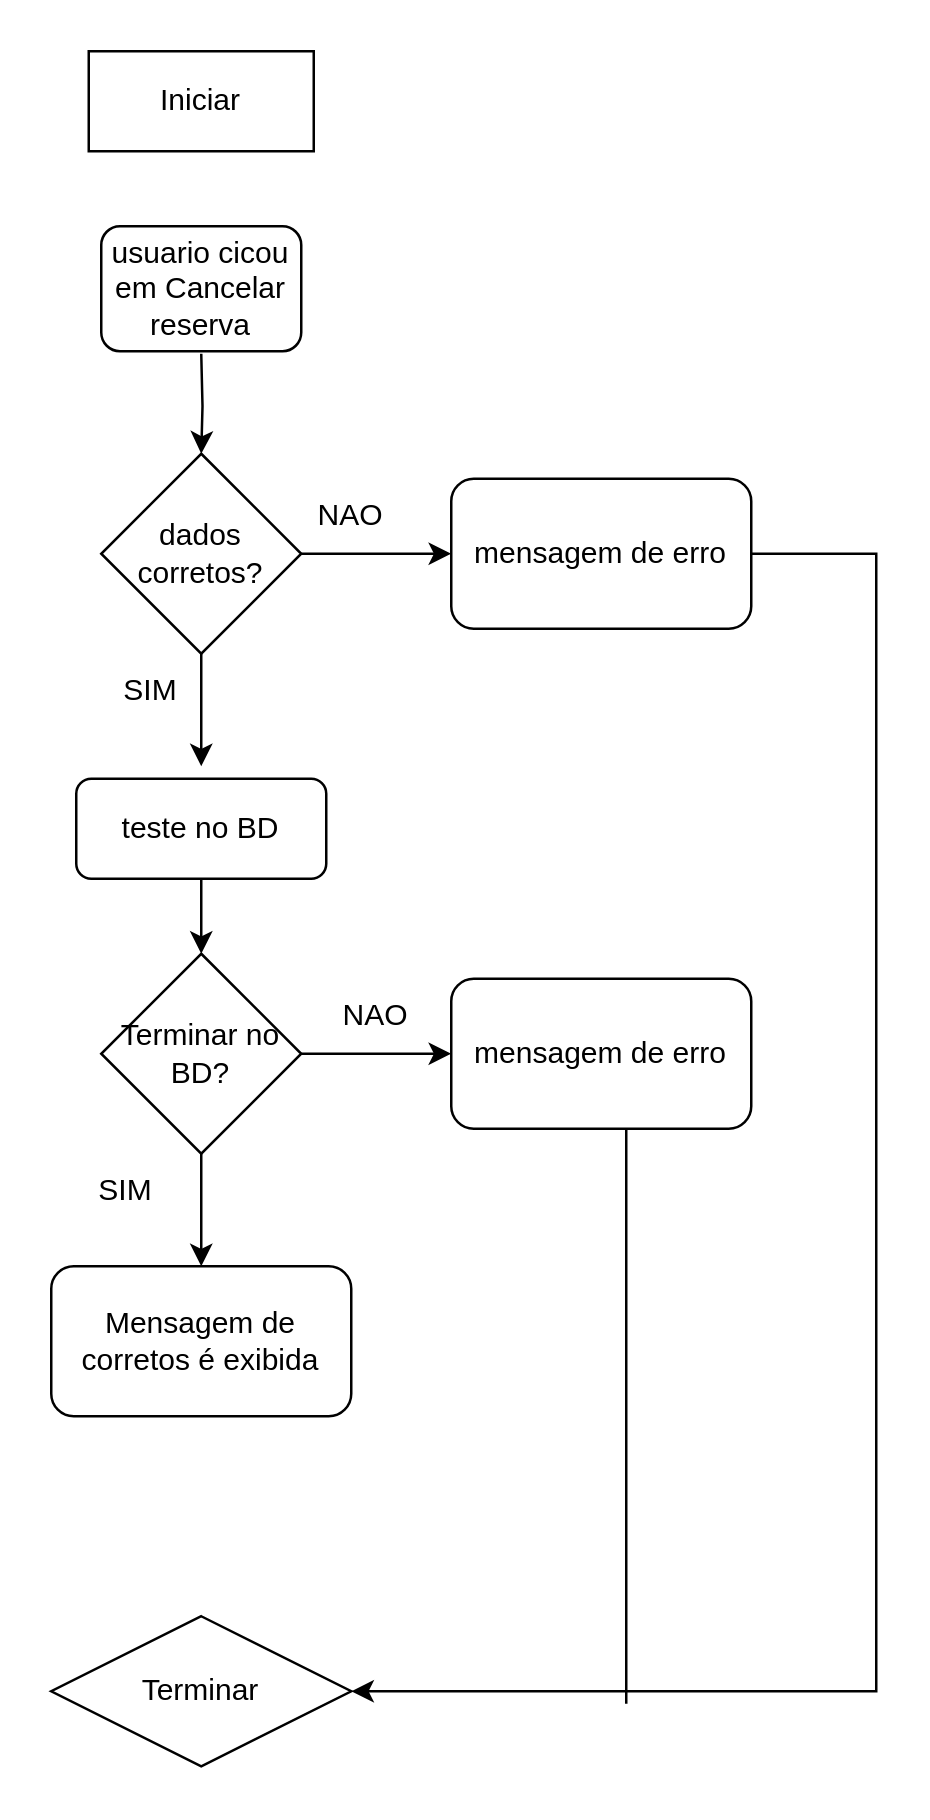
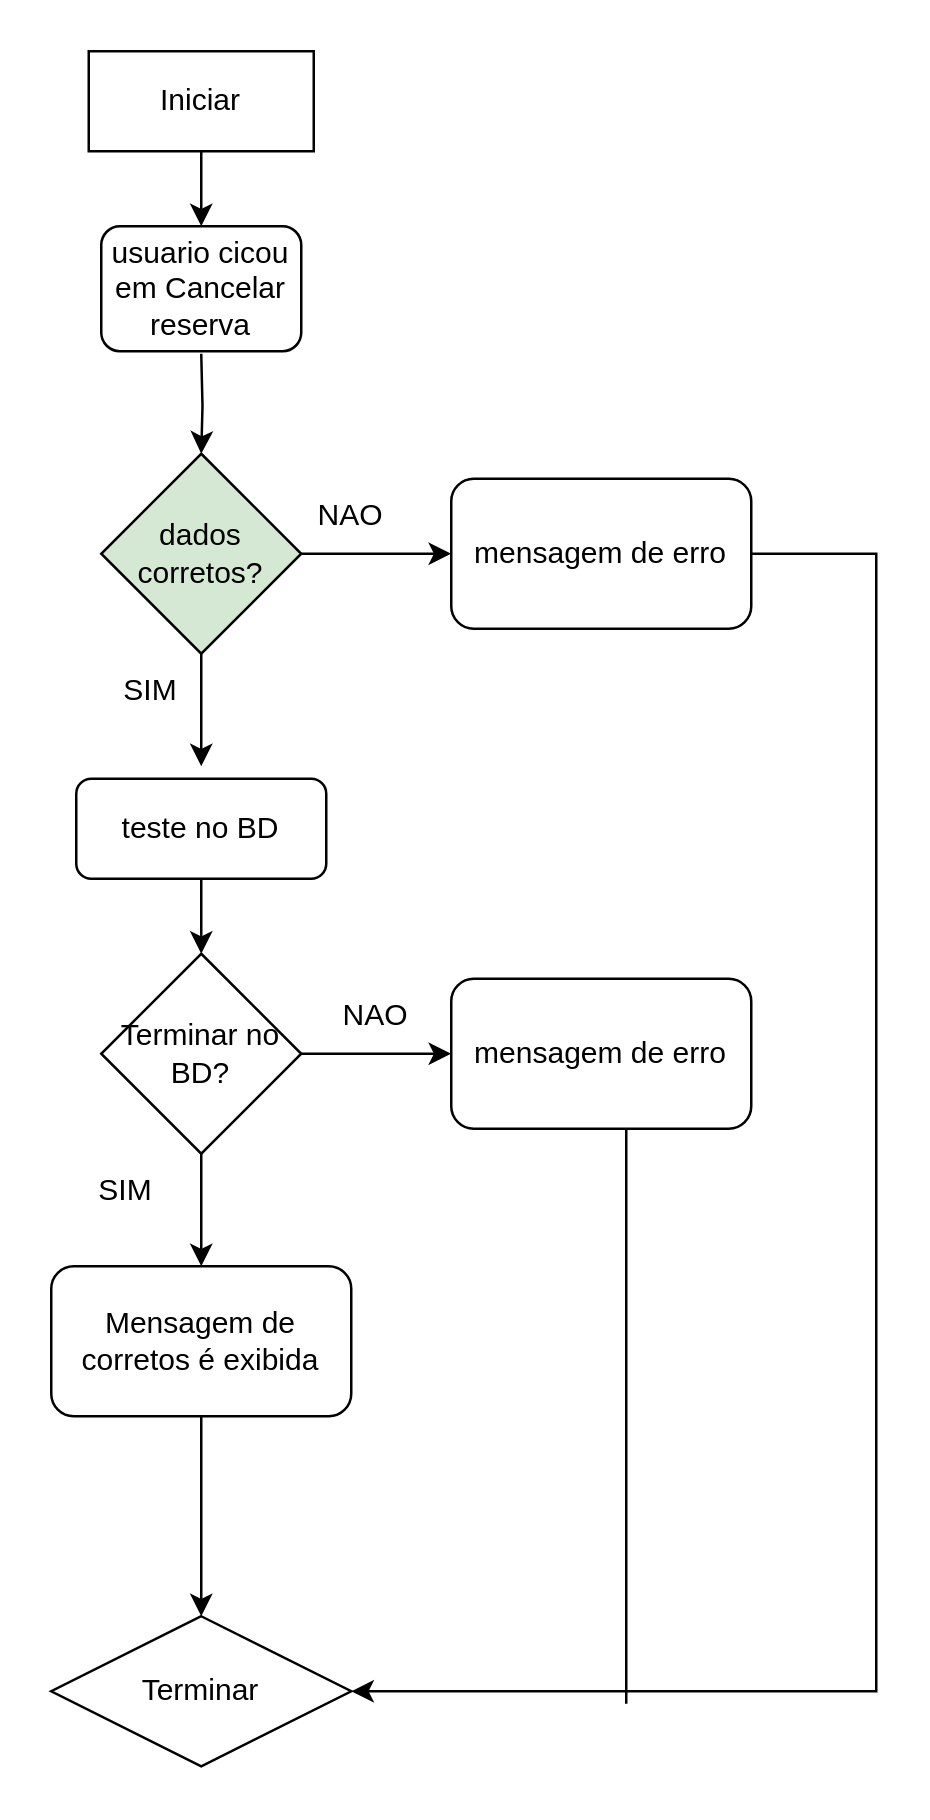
edge "Iniciar" -> "usuario cicou em Cancelar reserva": added
node "dados corretos?": fillcolor #ffffff -> #d5e8d4
edge "Mensagem de corretos é exibida" -> "Terminar": added
